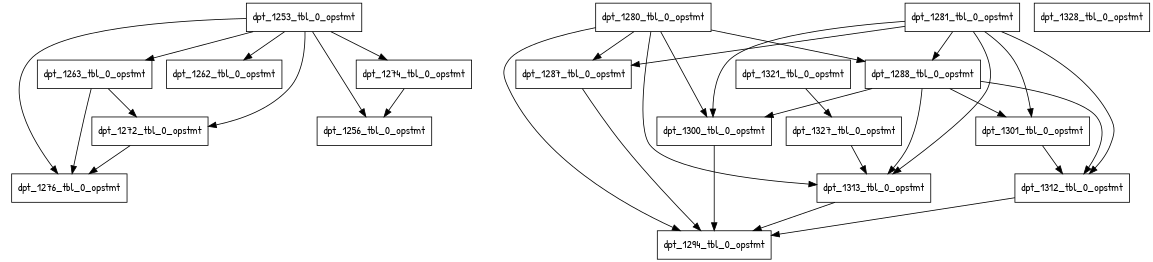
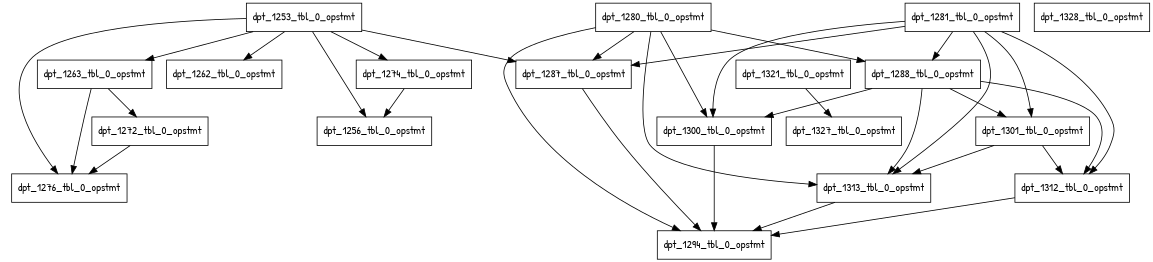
edge "dpt_1253_tbl_0_opstmt" -> "dpt_1272_tbl_0_opstmt": now "dpt_1253_tbl_0_opstmt" -> "dpt_1287_tbl_0_opstmt"
edge "dpt_1327_tbl_0_opstmt" -> "dpt_1313_tbl_0_opstmt": now "dpt_1301_tbl_0_opstmt" -> "dpt_1313_tbl_0_opstmt"
